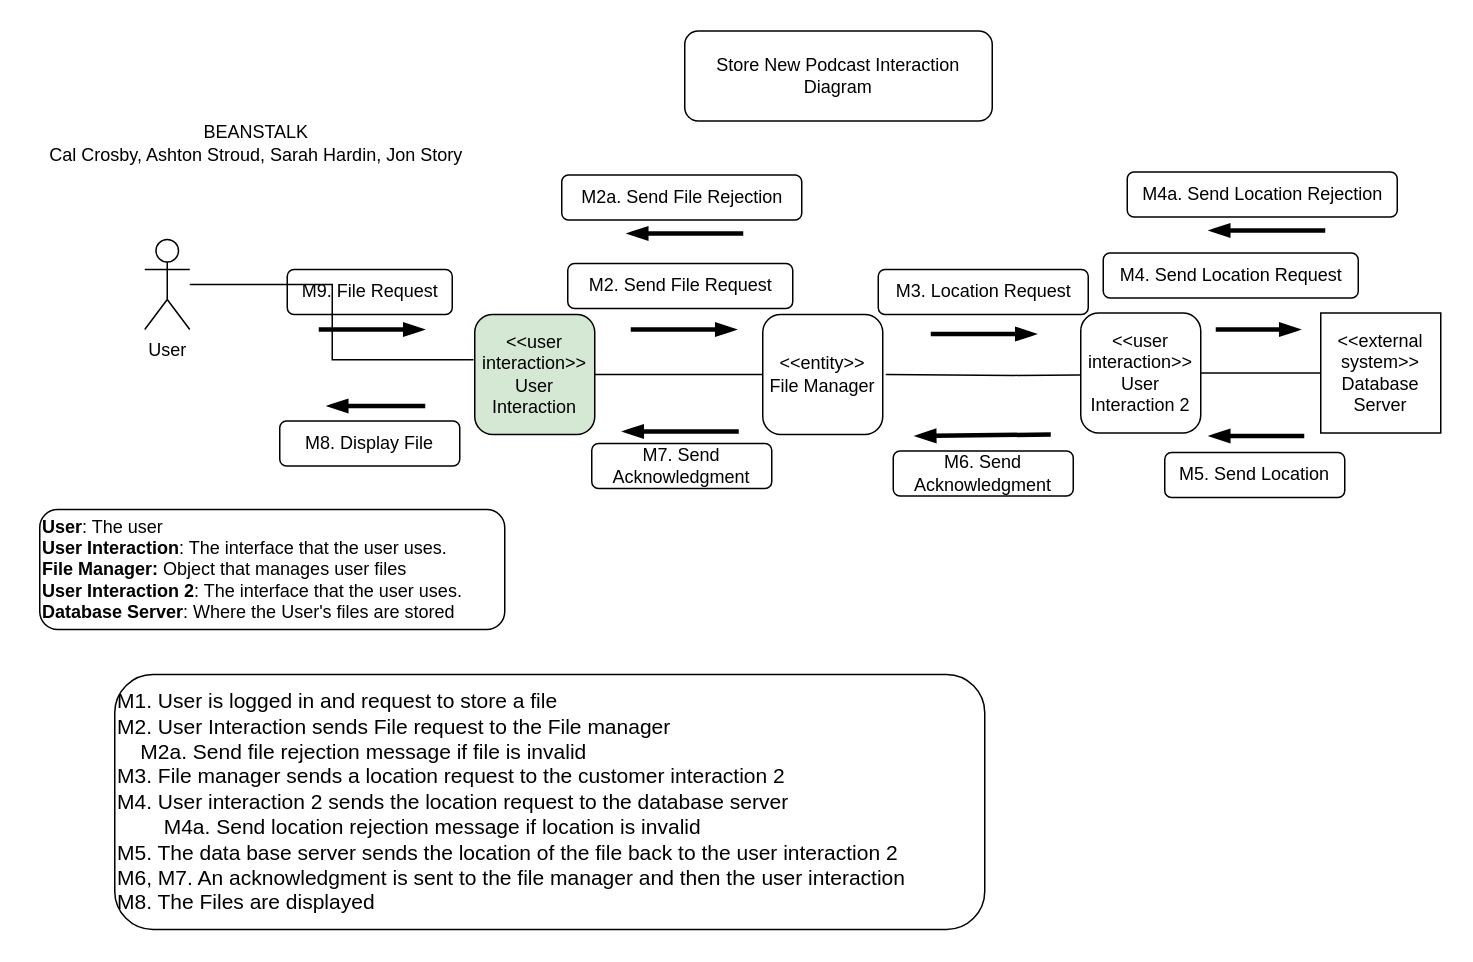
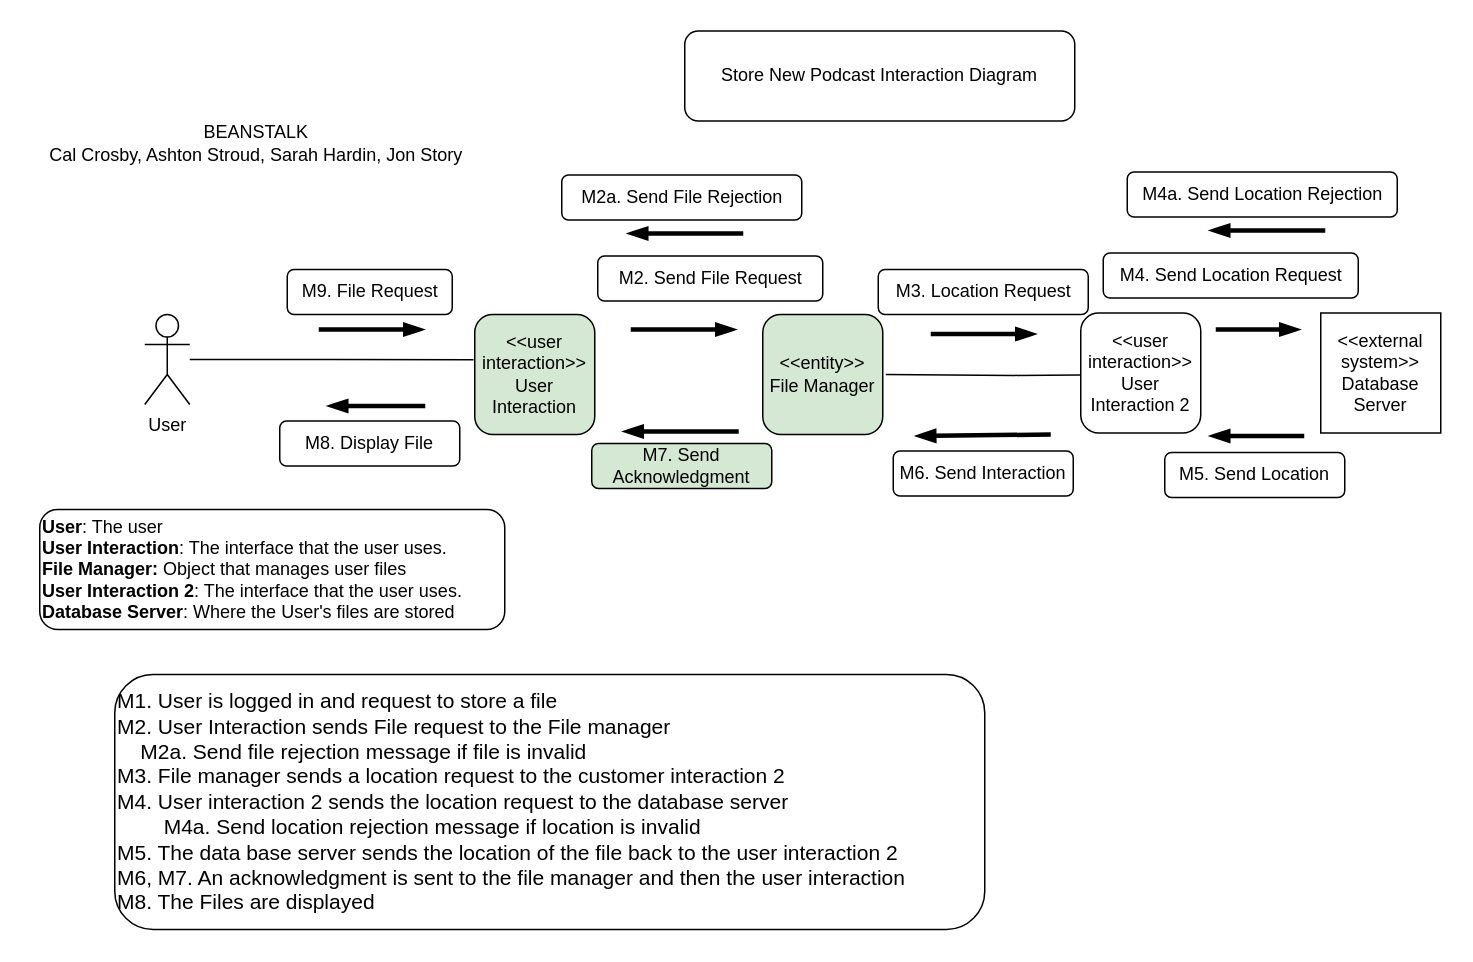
node "Store New Podcast Interaction Diagram": size 308x90 -> 390x90
node "User": moved (167, 284) -> (167, 359)
node "M2. Send File Request": moved (680, 286) -> (710, 278)
edge "<<user interaction>>User Interaction 2" -- "<<external system>> Database Server": removed
edge "<<user interaction>> User Interaction" -- "<<entity>> File Manager": removed
node "<<entity>> File Manager": fillcolor #ffffff -> #d5e8d4
node "M7. Send Acknowledgment": fillcolor #ffffff -> #d5e8d4
node "M6. Send Acknowledgment": label "M6. Send Acknowledgment" -> "M6. Send Interaction"
